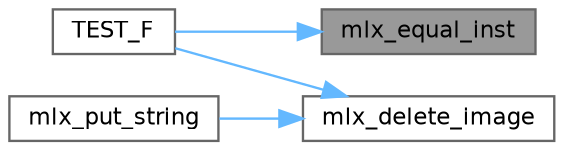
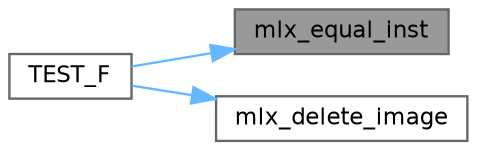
node "mlx_put_string": removed
